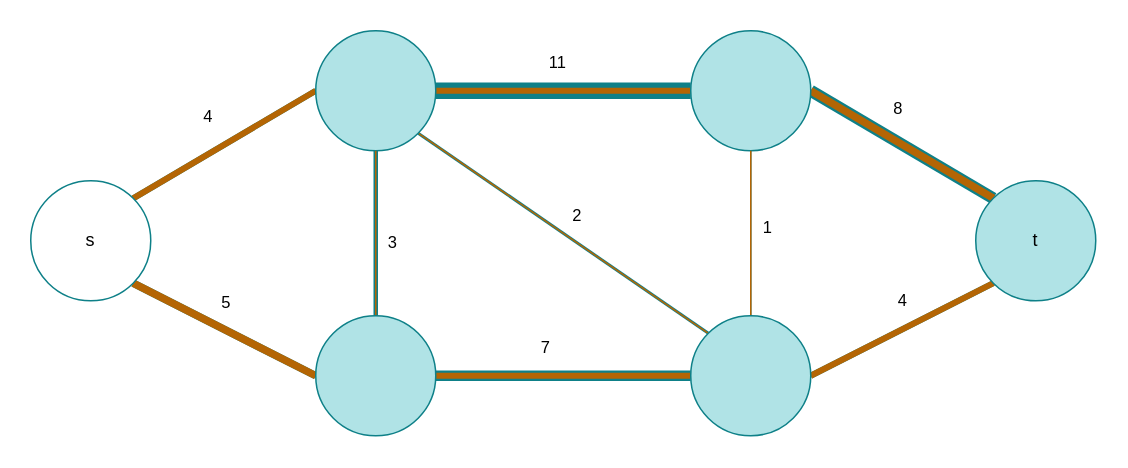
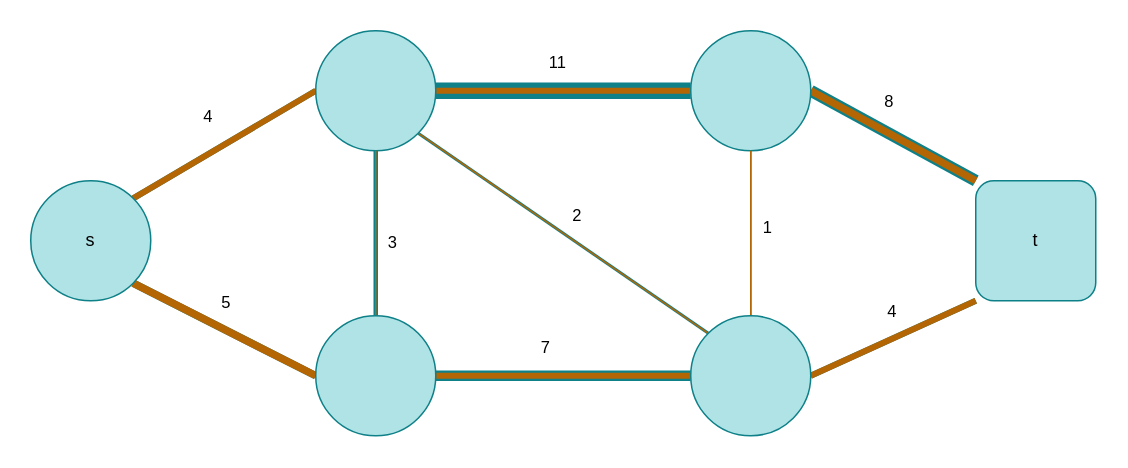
node "s": fillcolor #ffffff -> #b0e3e6
node "t": shape ellipse -> rounded rectangle
